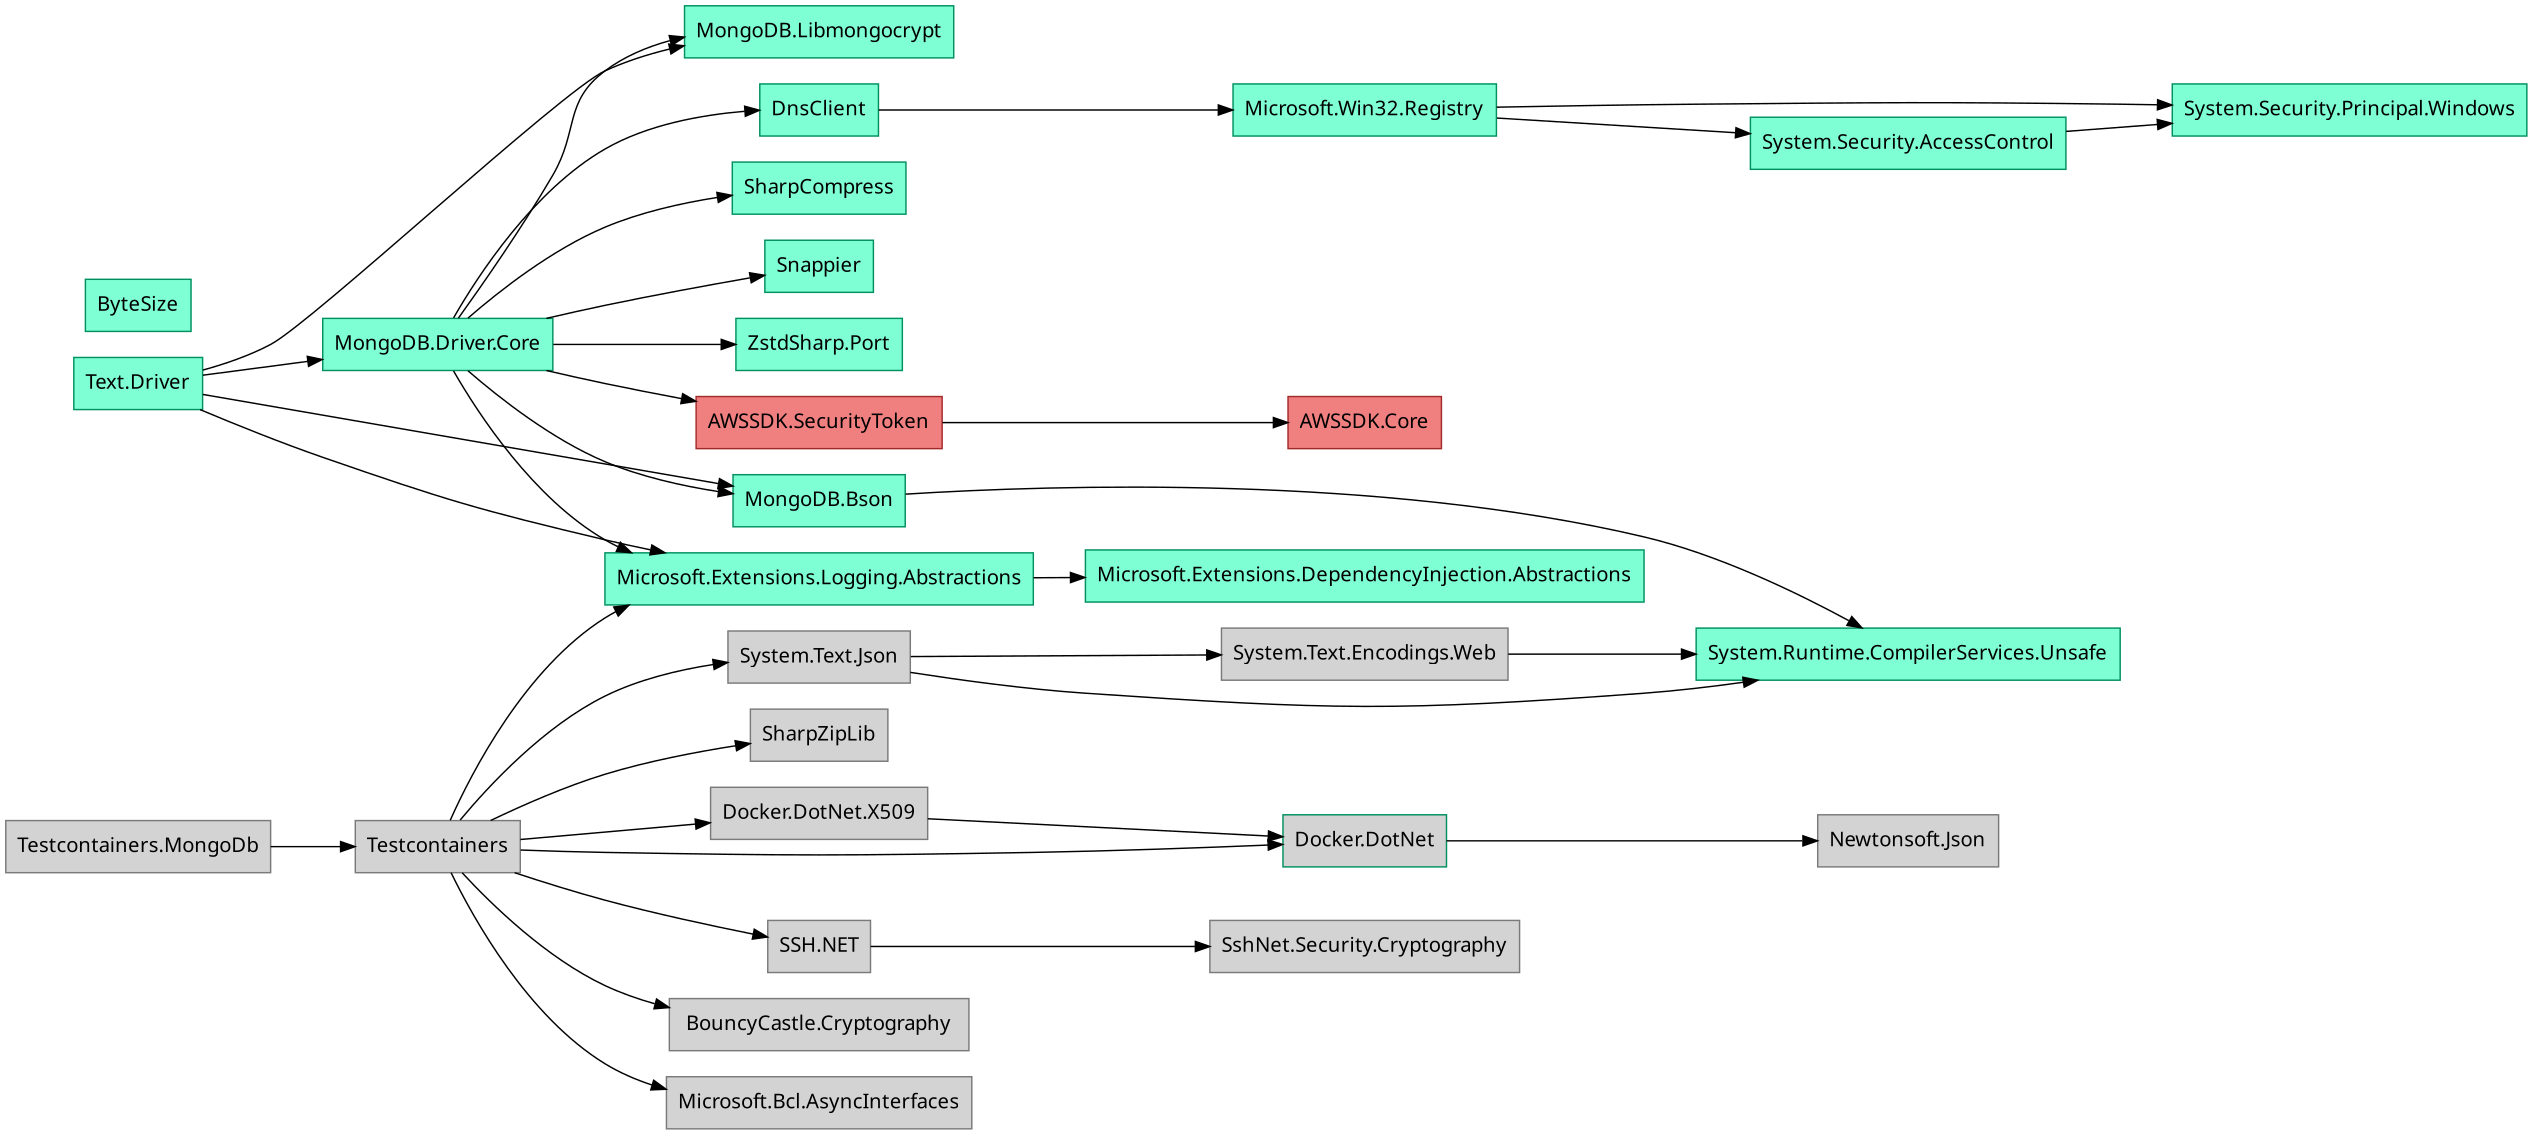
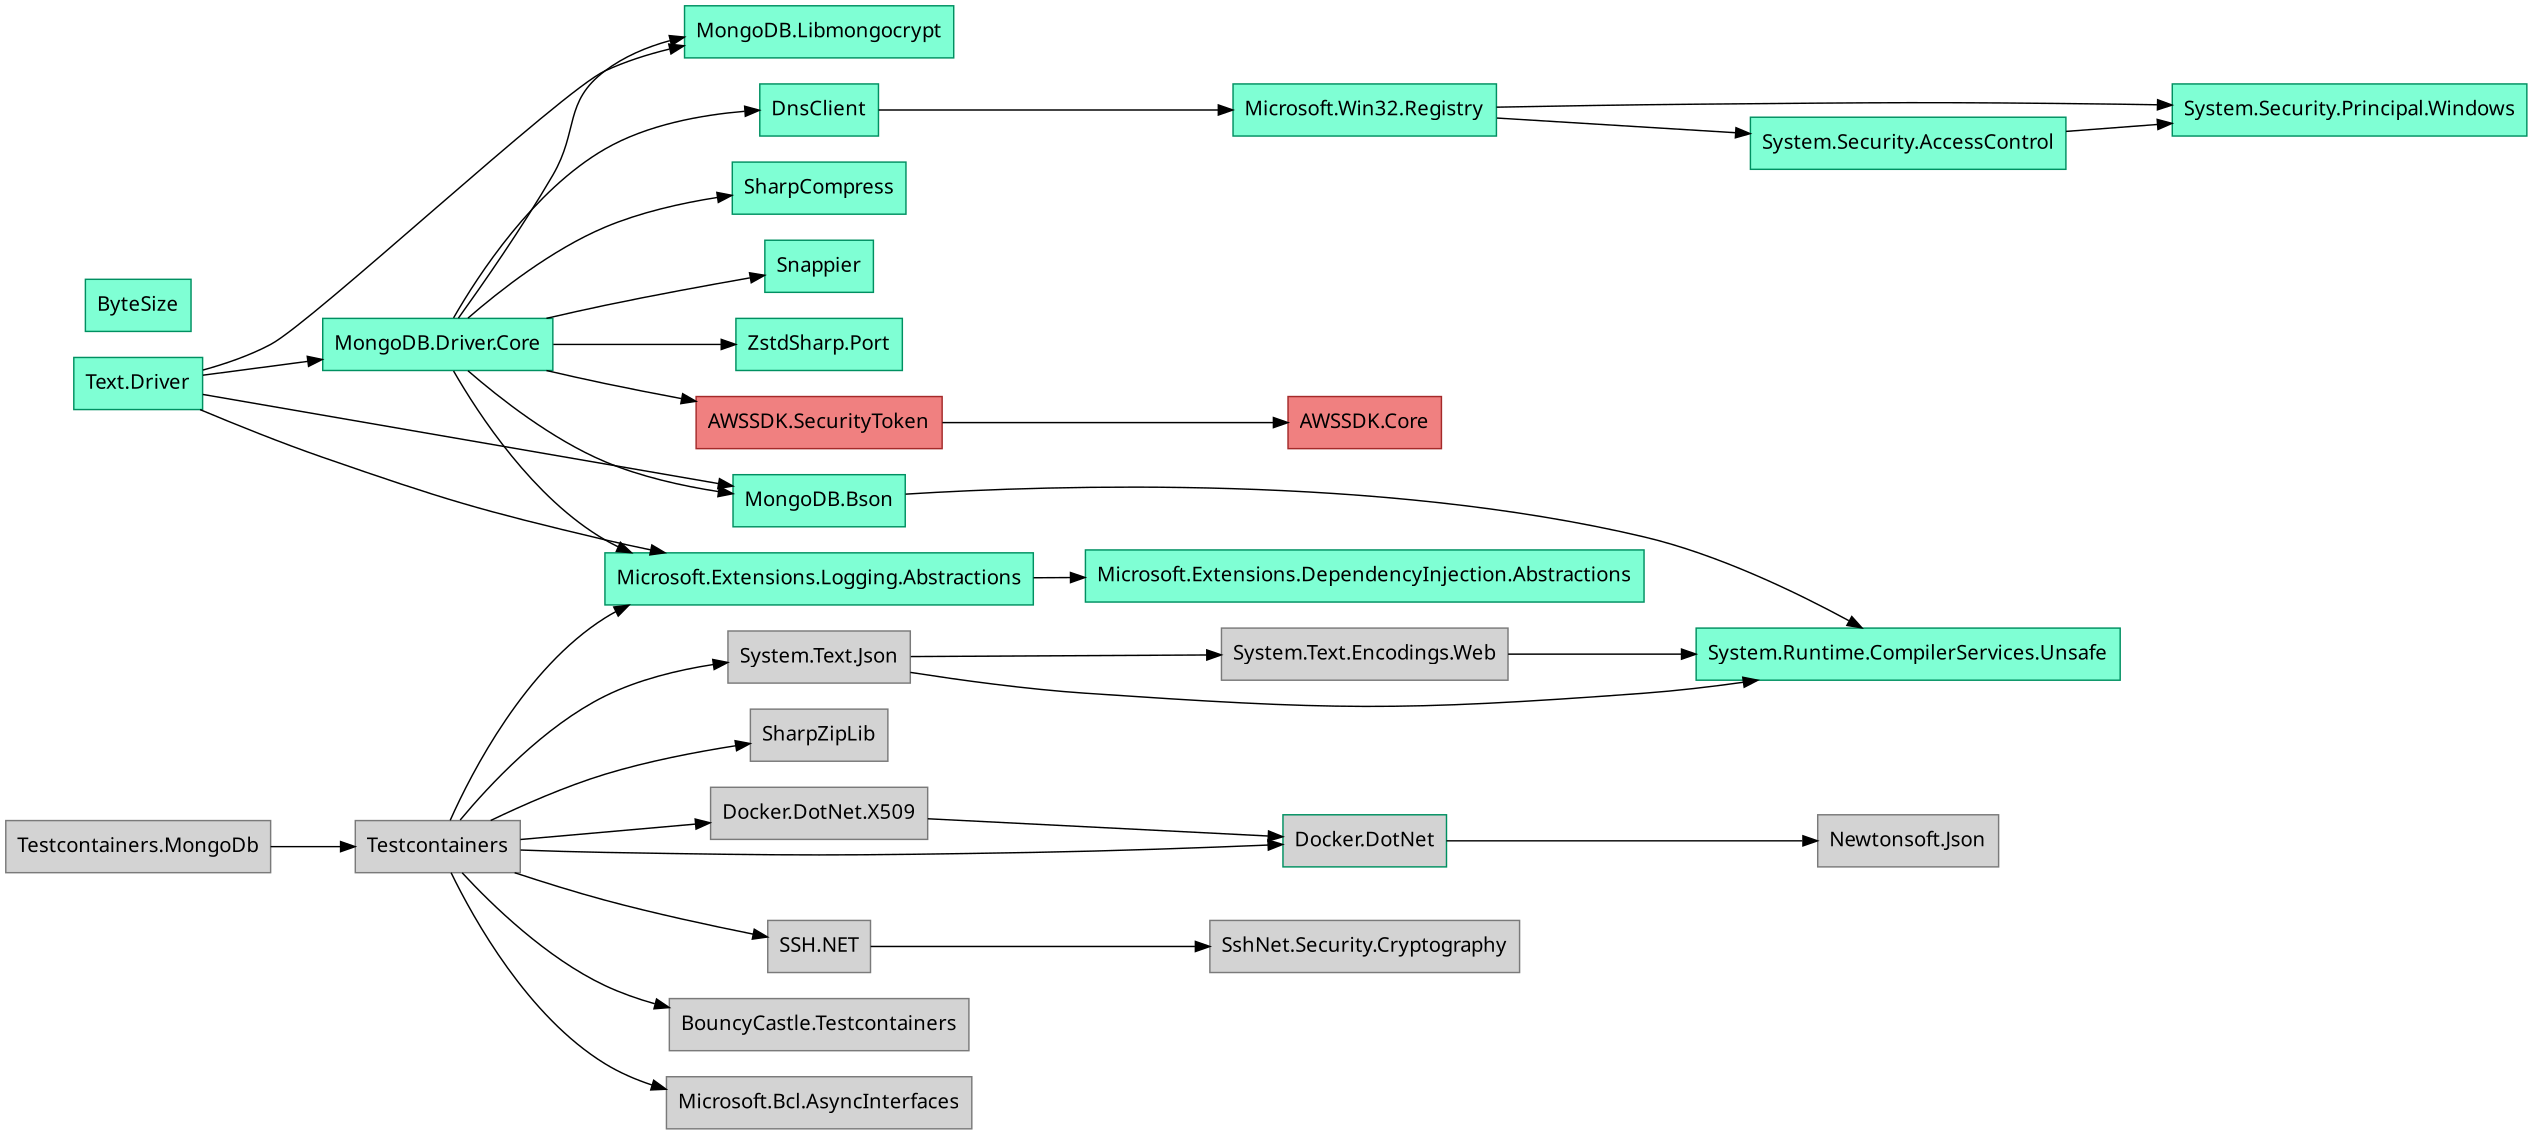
node "BouncyCastle.Cryptography": label "BouncyCastle.Cryptography" -> "BouncyCastle.Testcontainers"
